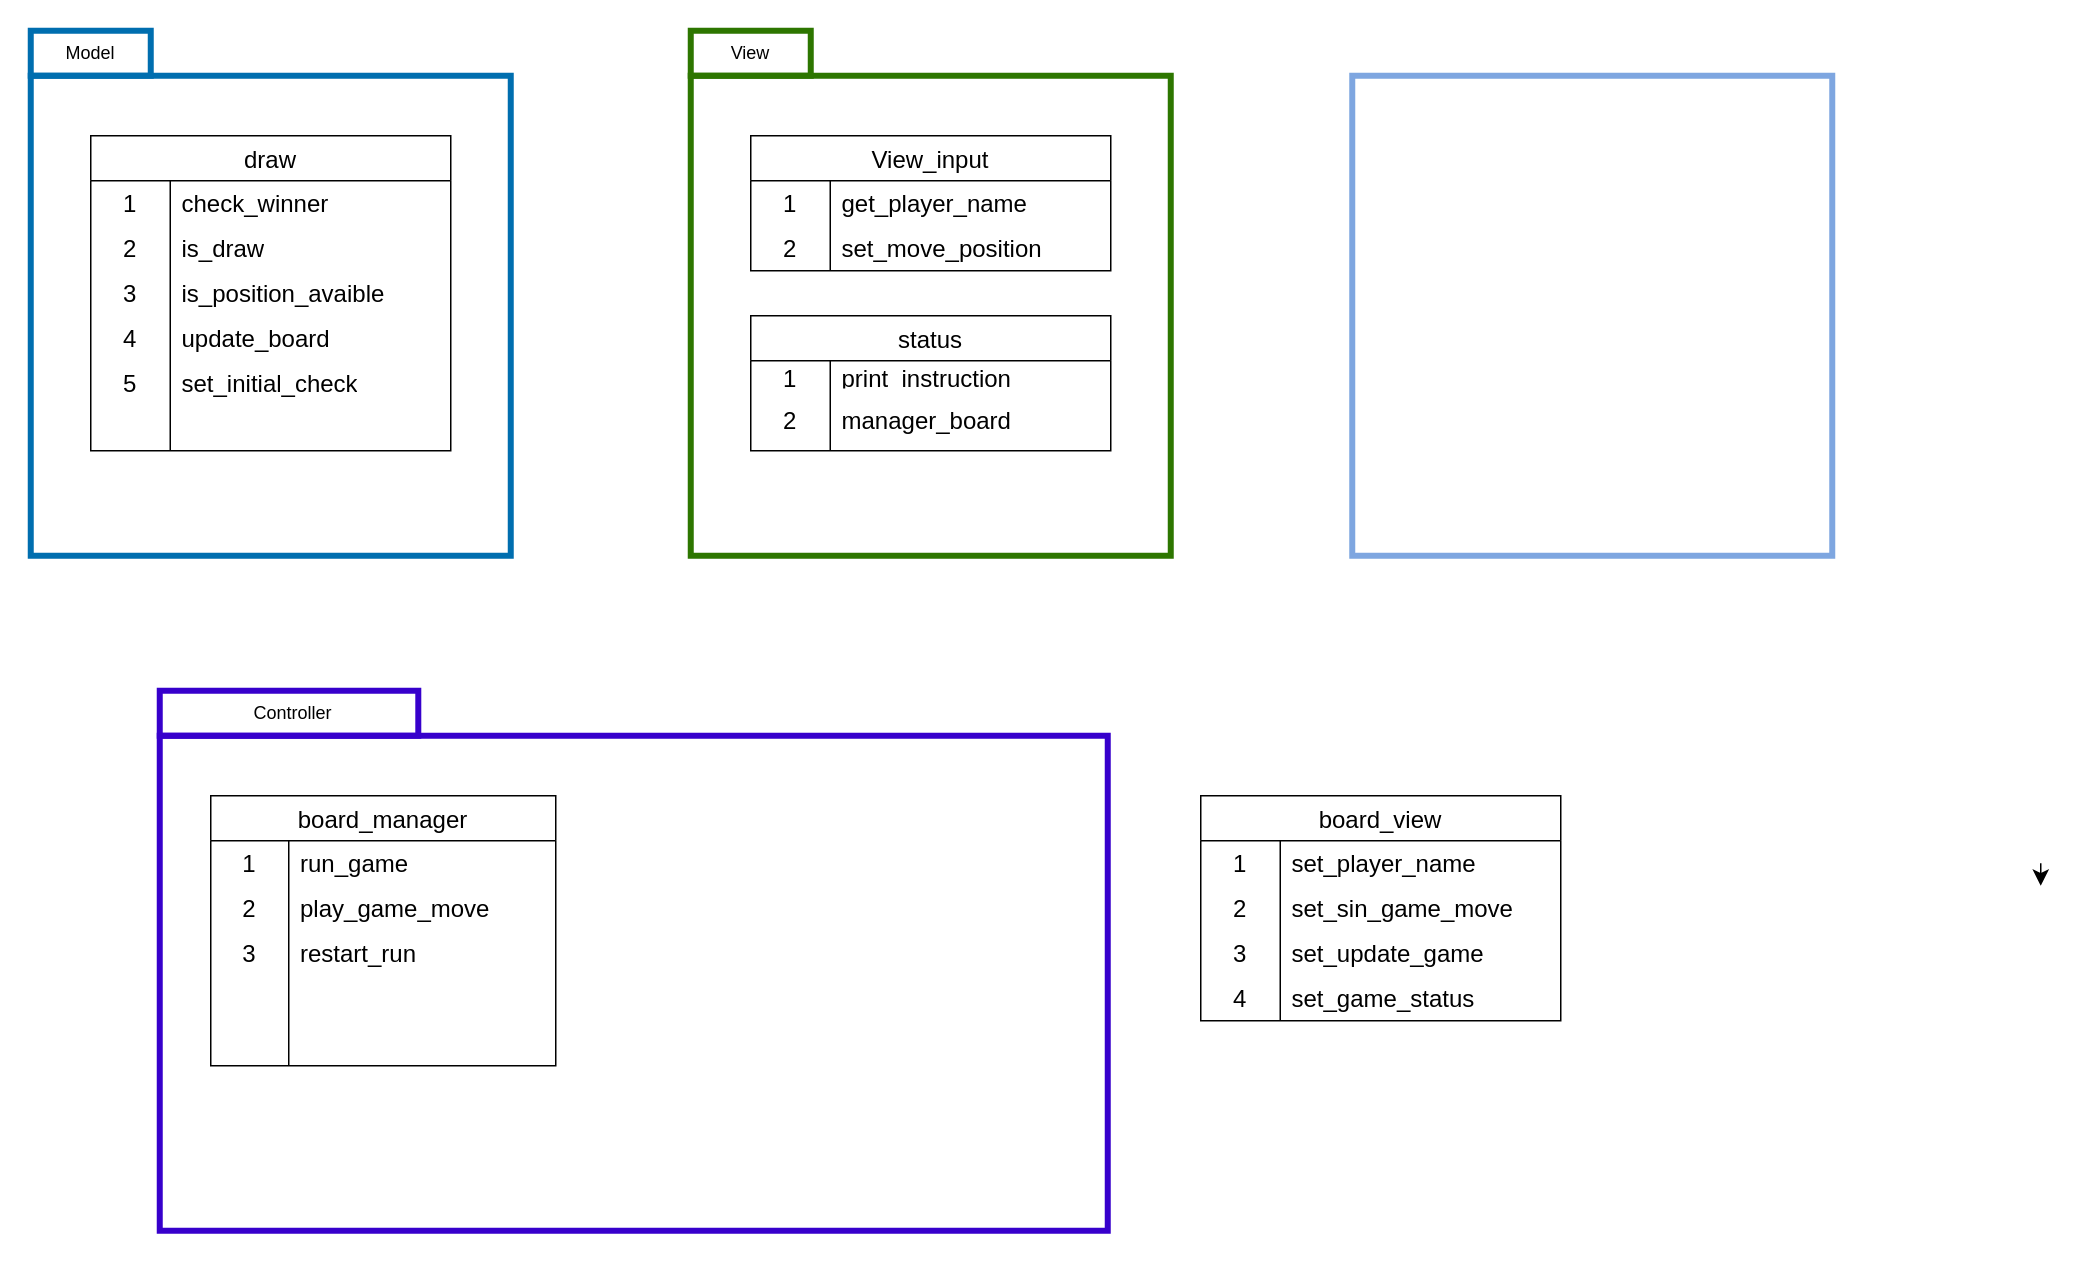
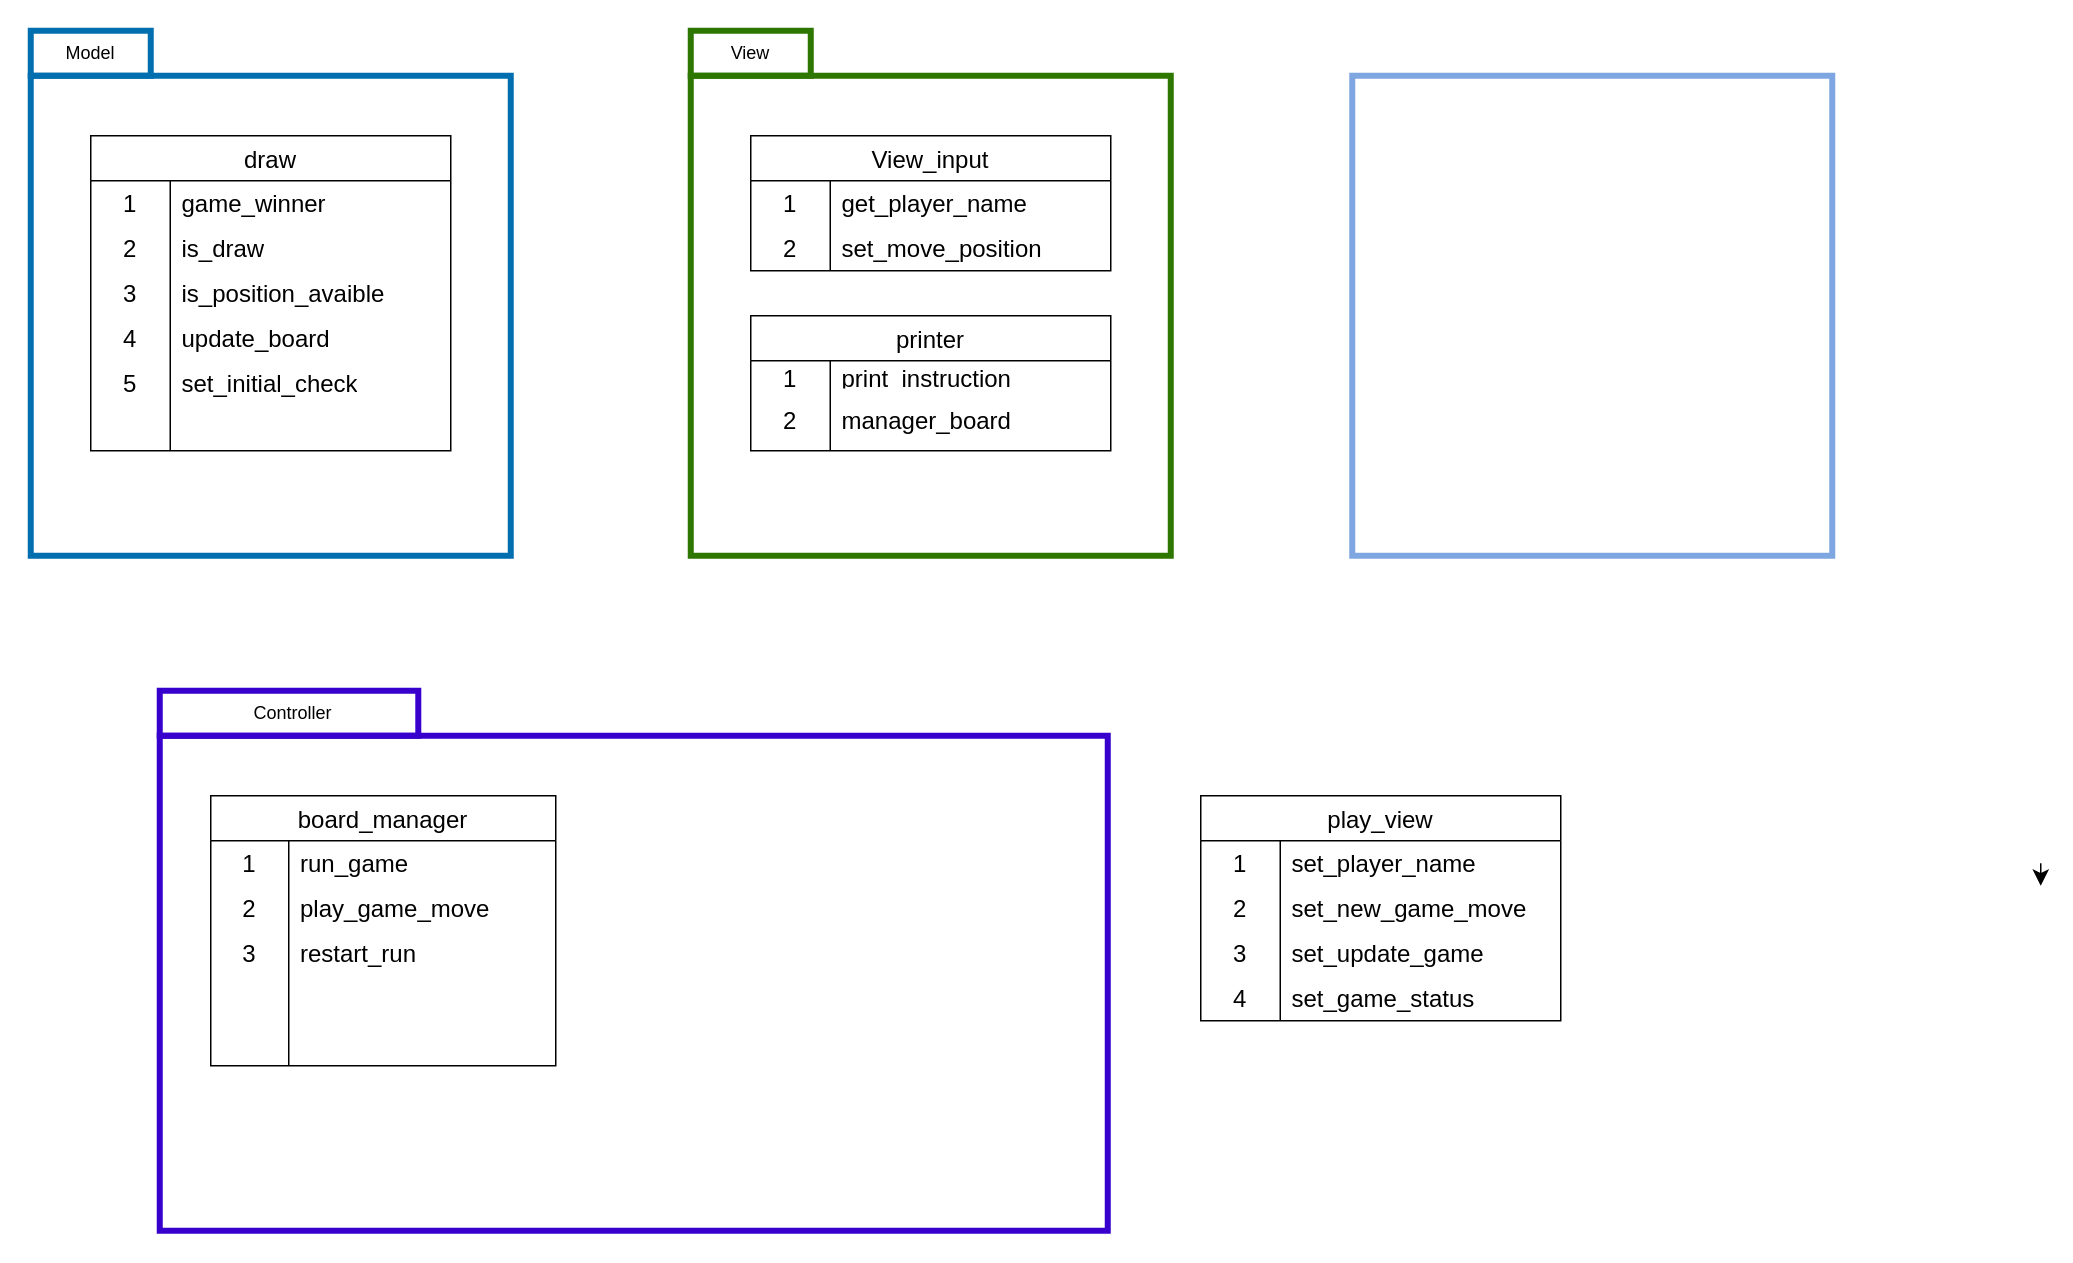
node "check_winner": label "check_winner" -> "game_winner"
node "status": label "status" -> "printer"
node "board_view": label "board_view" -> "play_view"
node "set_sin_game_move": label "set_sin_game_move" -> "set_new_game_move"
